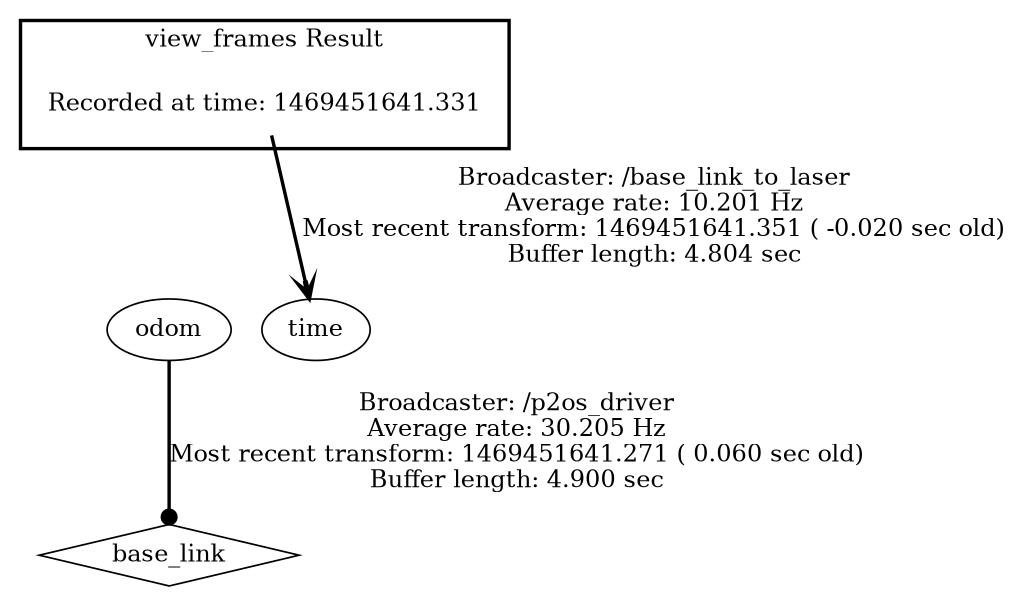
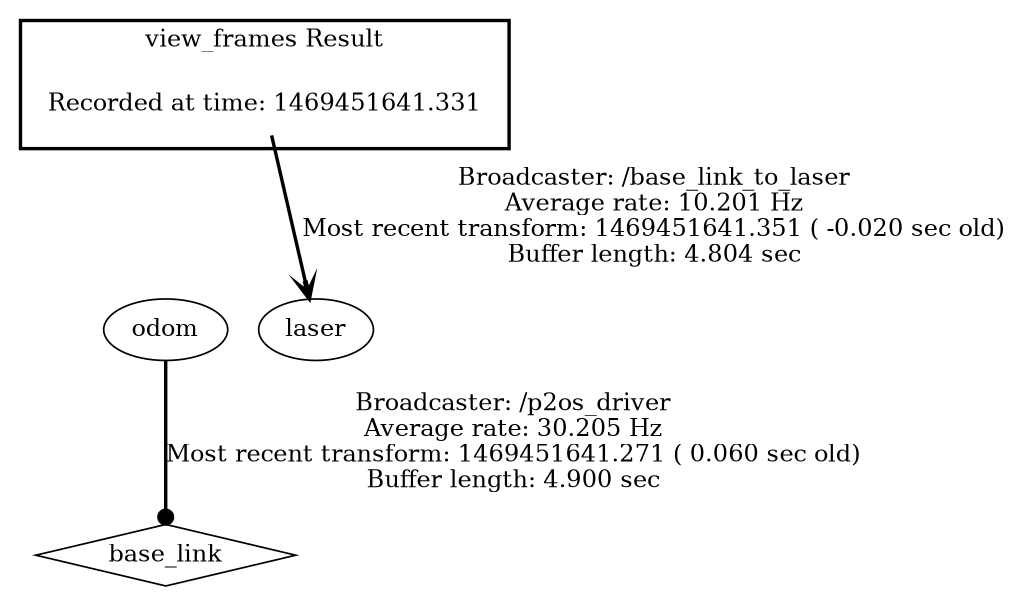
node "time": label "time" -> "laser"
